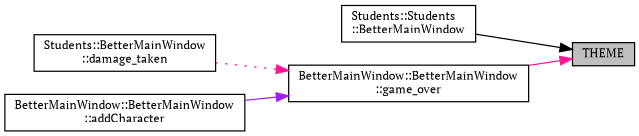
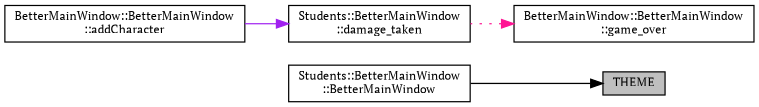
node "Students::Students ::BetterMainWindow": label "Students::Students ::BetterMainWindow" -> "Students::BetterMainWindow ::BetterMainWindow"
edge "BetterMainWindow::BetterMainWindow ::game_over" -> "THEME": removed
edge "BetterMainWindow::BetterMainWindow ::addCharacter" -> "BetterMainWindow::BetterMainWindow ::game_over": now "BetterMainWindow::BetterMainWindow ::addCharacter" -> "Students::BetterMainWindow ::damage_taken"
